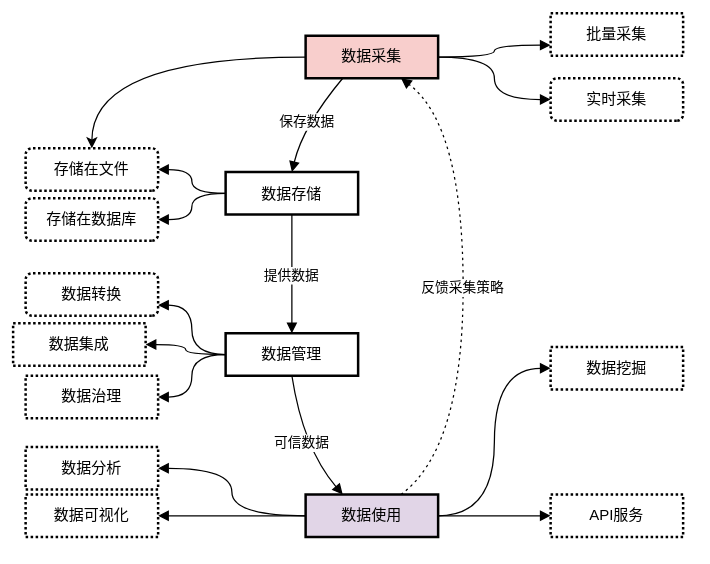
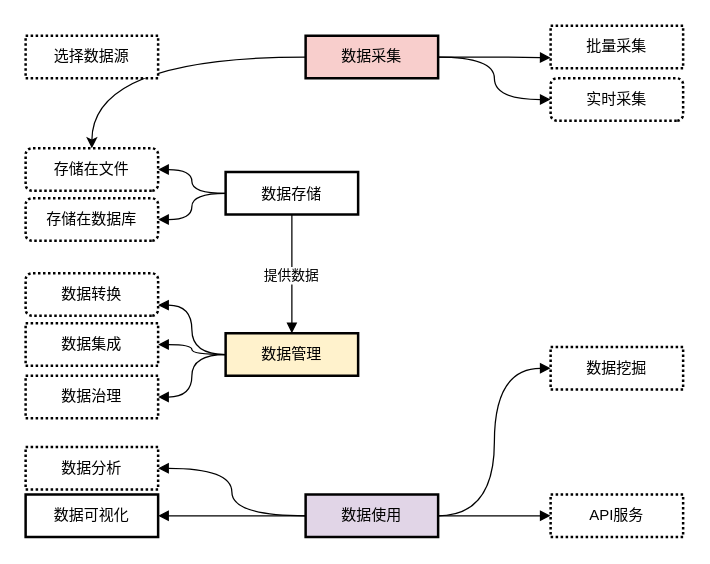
node "批量采集": moved (617, 34) -> (617, 47)
node "选择数据源": added
edge "数据采集" -> "数据存储": removed, label "保存数据"
edge "数据使用" -> "数据采集": removed, label "反馈采集策略"
node "数据集成": moved (79, 344) -> (92, 344)
node "数据管理": fillcolor #ffffff -> #fff2cc
edge "数据管理" -> "数据使用": removed, label "可信数据"
node "数据可视化": style dashed -> solid
